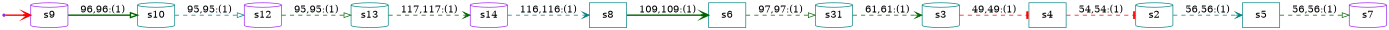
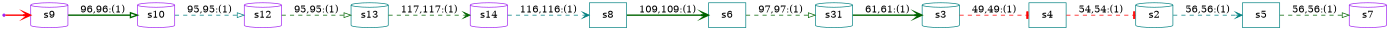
node "s10": color teal -> purple
edge "s31" -> "s3": style dashed -> bold
